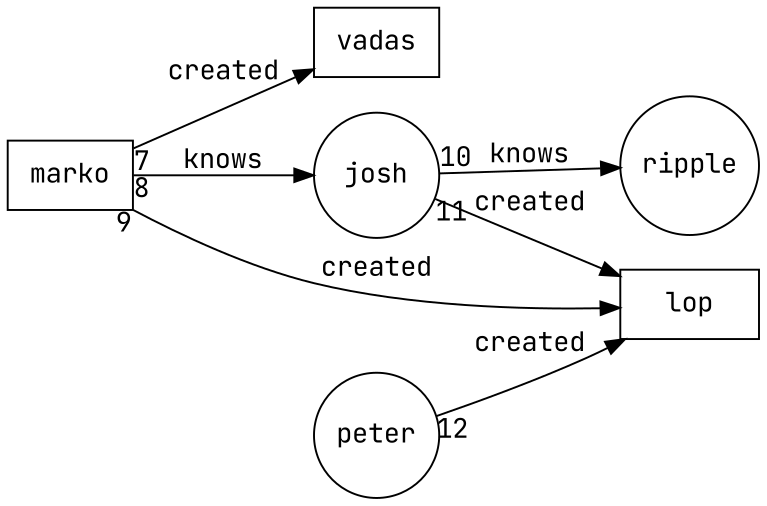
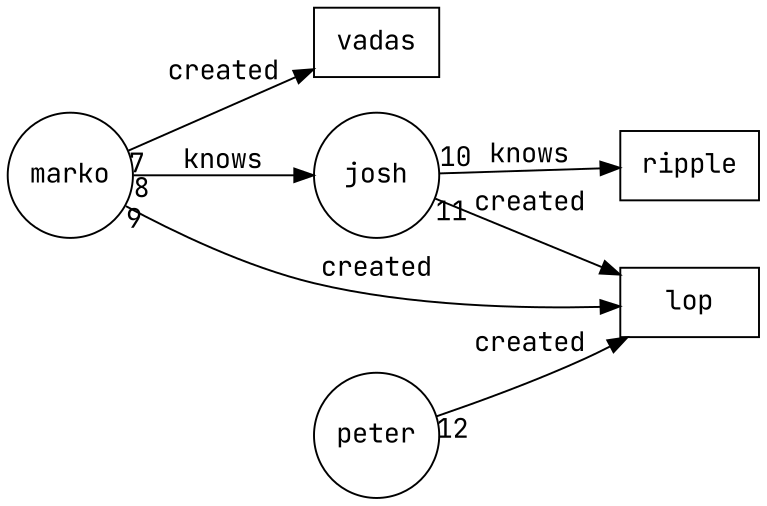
node "ripple": shape circle -> box
node "marko": shape box -> circle
